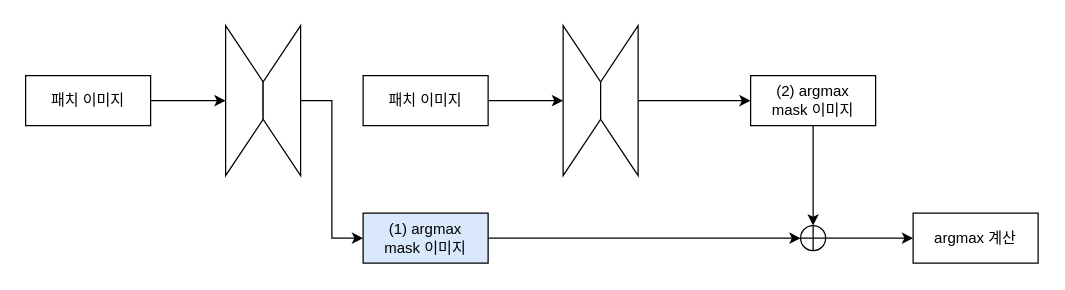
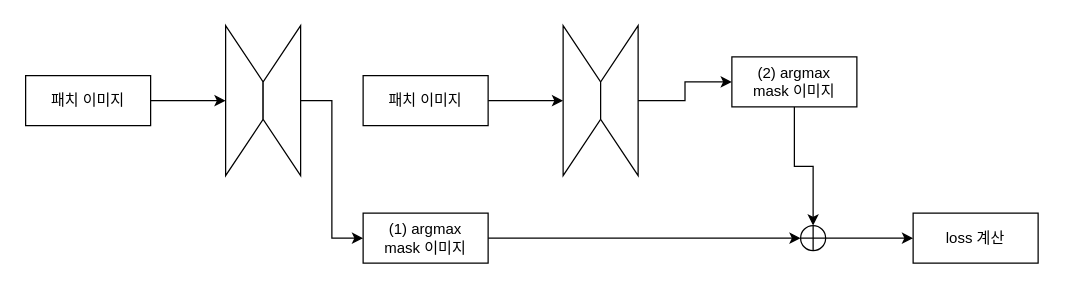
node "(2) argmax mask 이미지": moved (813, 101) -> (794, 82)
node "(1) argmax mask 이미지": fillcolor #dae8fc -> #ffffff
node "argmax 계산": label "argmax 계산" -> "loss 계산"
